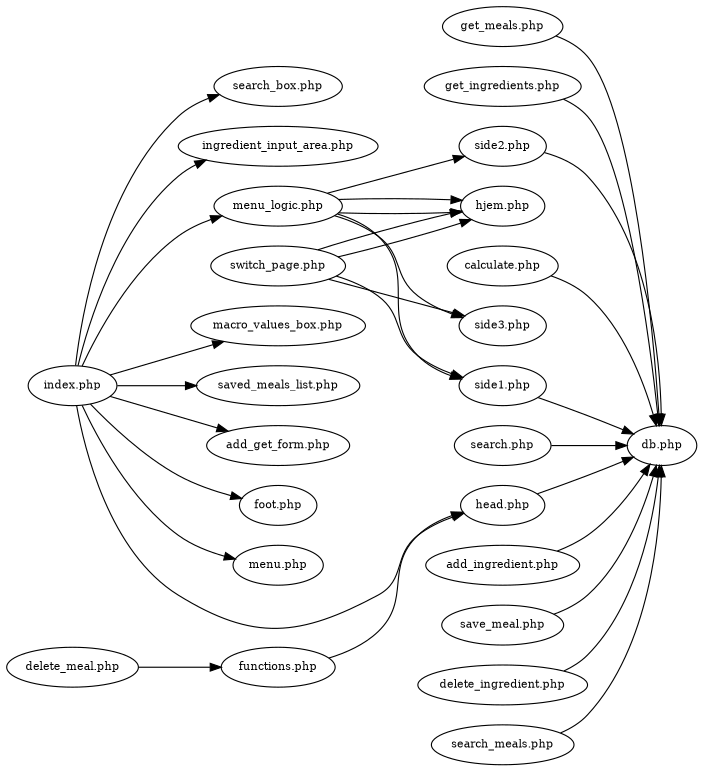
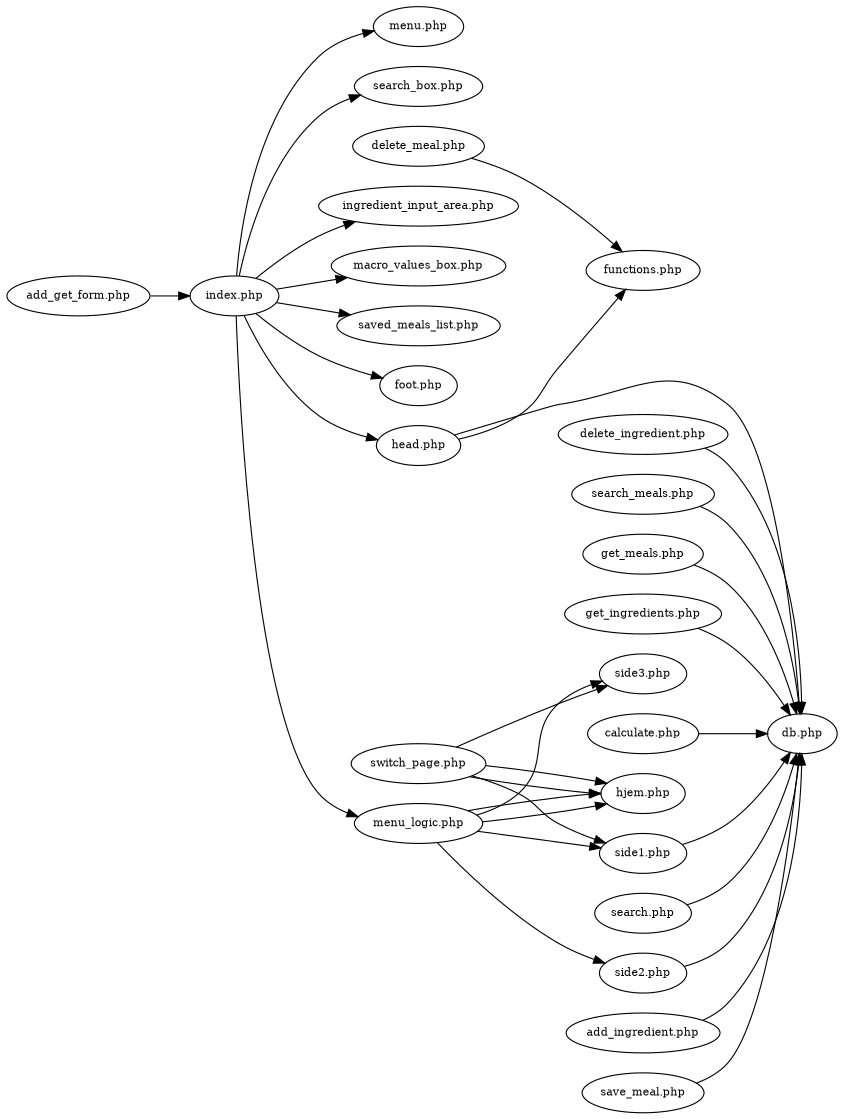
edge "index.php" -> "add_get_form.php": reversed
edge "functions.php" -> "head.php": reversed
